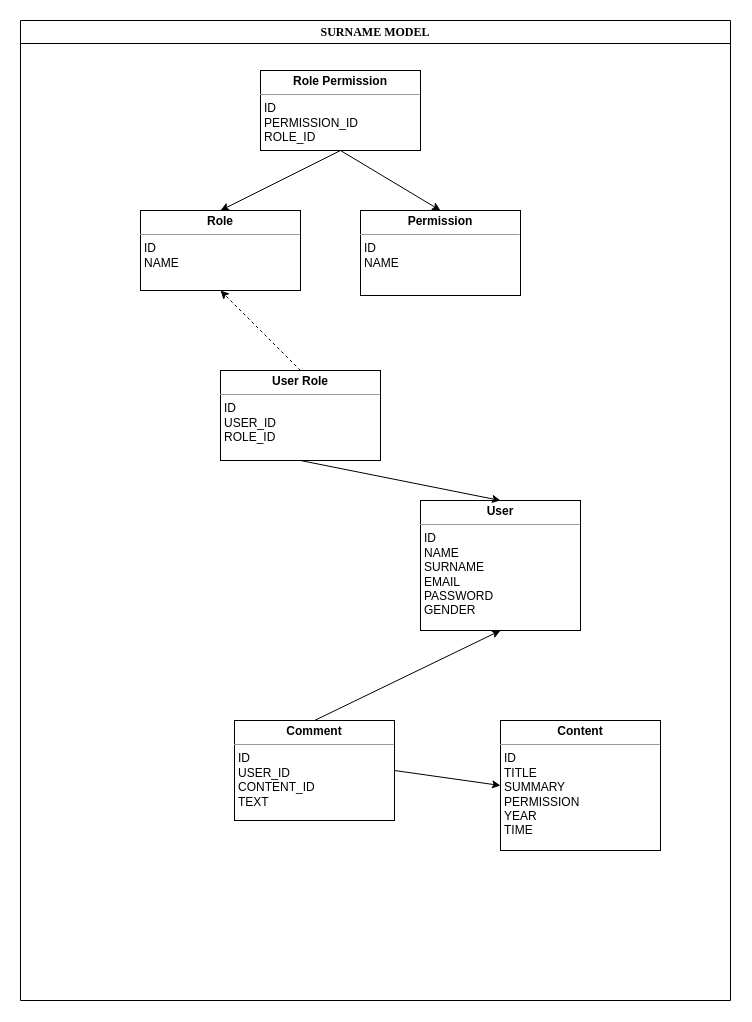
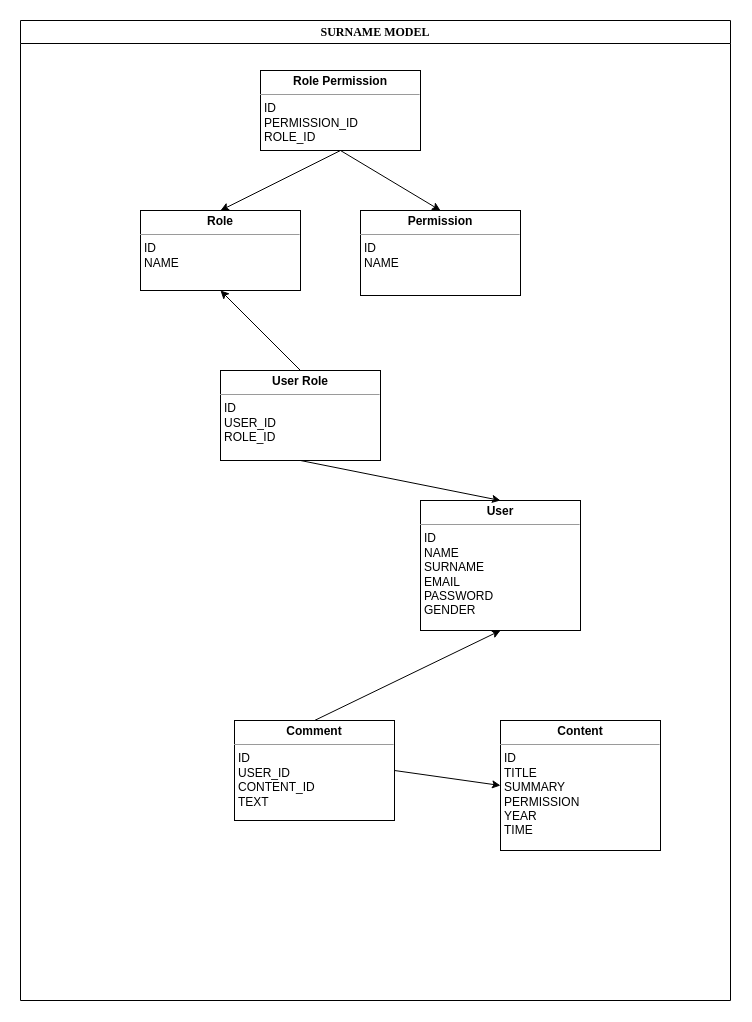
edge "User Role ID USER_ID ROLE_ID" -> "Role ID NAME": style dashed -> solid
